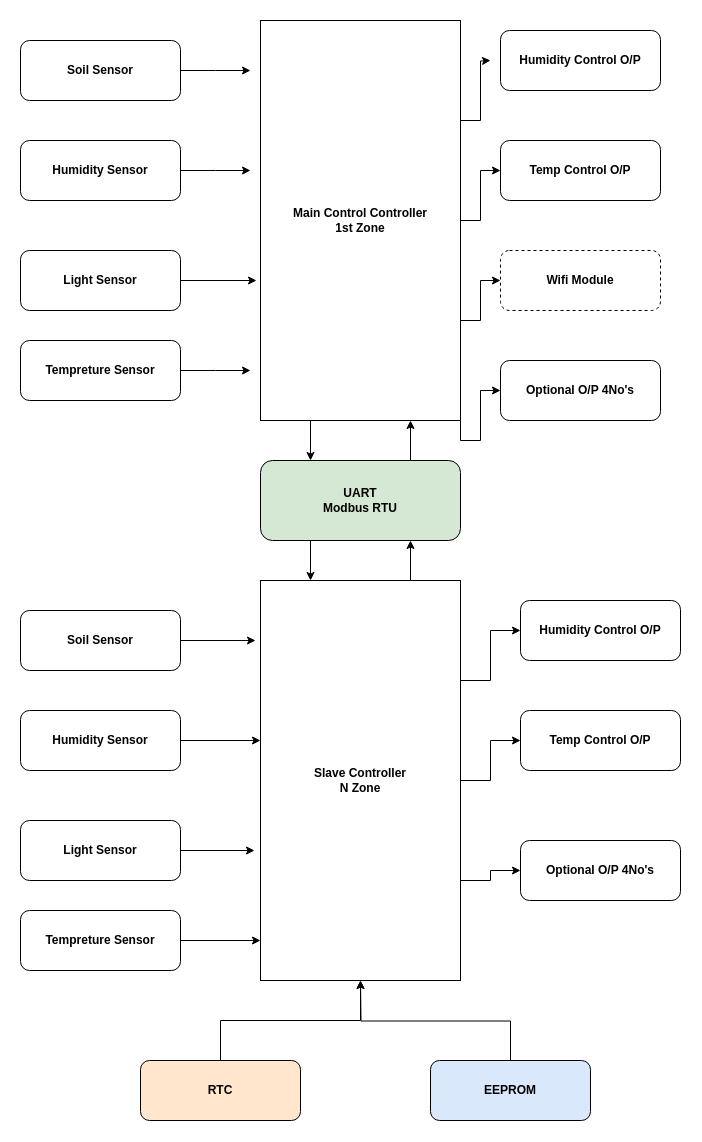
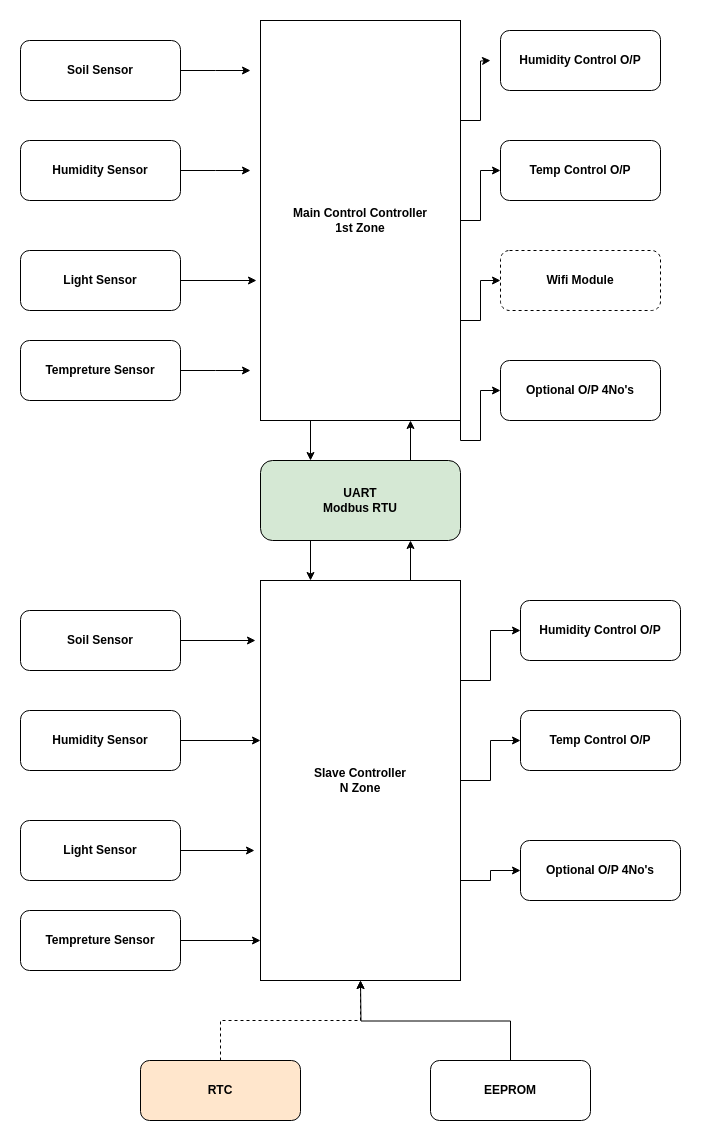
edge "RTC" -> "Slave Controller N Zone": style solid -> dashed
node "EEPROM": fillcolor #dae8fc -> #ffffff
